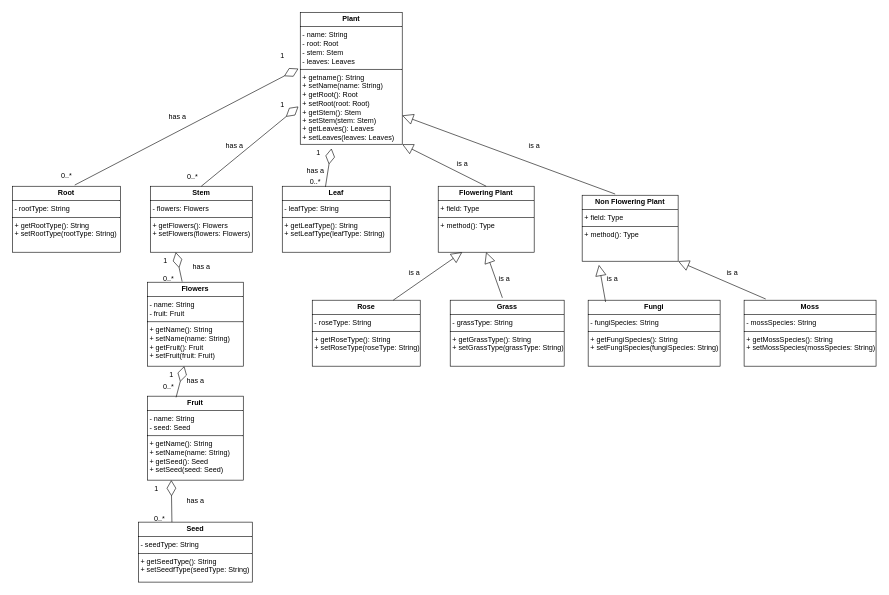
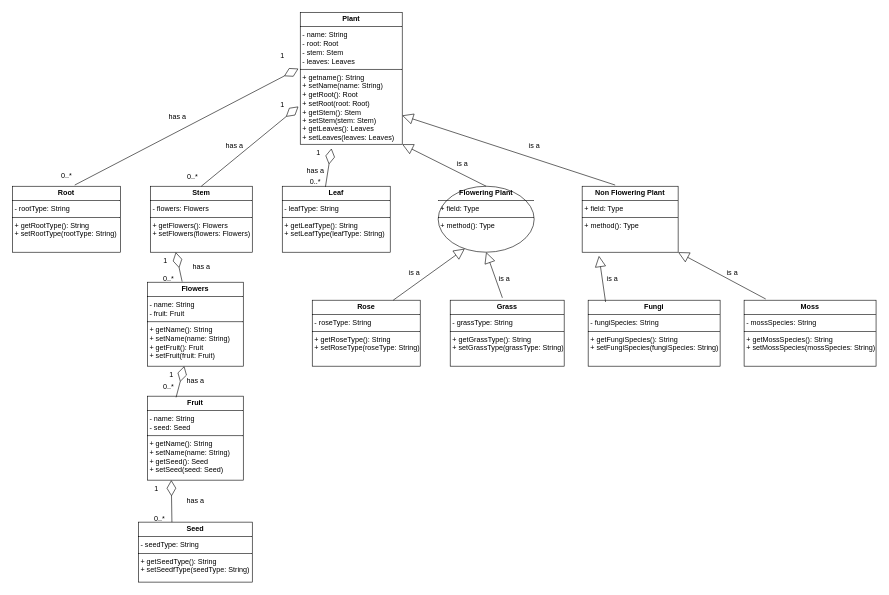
node "Flowering Plant + field: Type + method(): Type": shape rectangle -> ellipse
node "Non Flowering Plant + field: Type + method(): Type": moved (630, 228) -> (630, 219)
